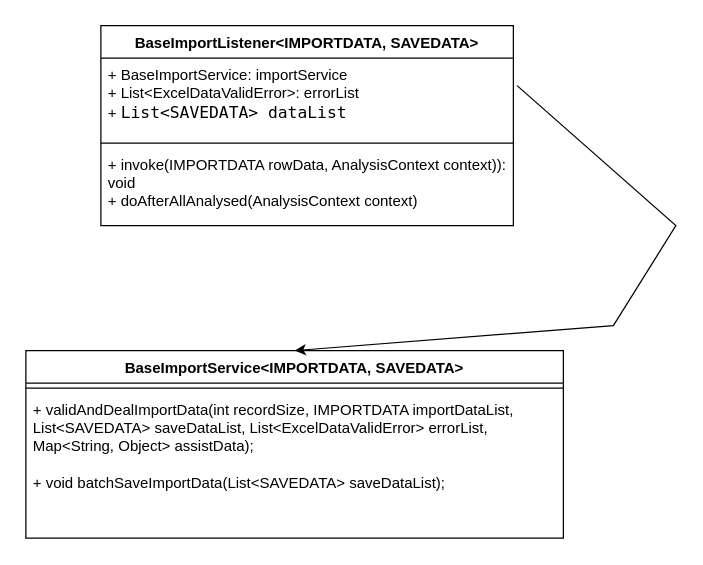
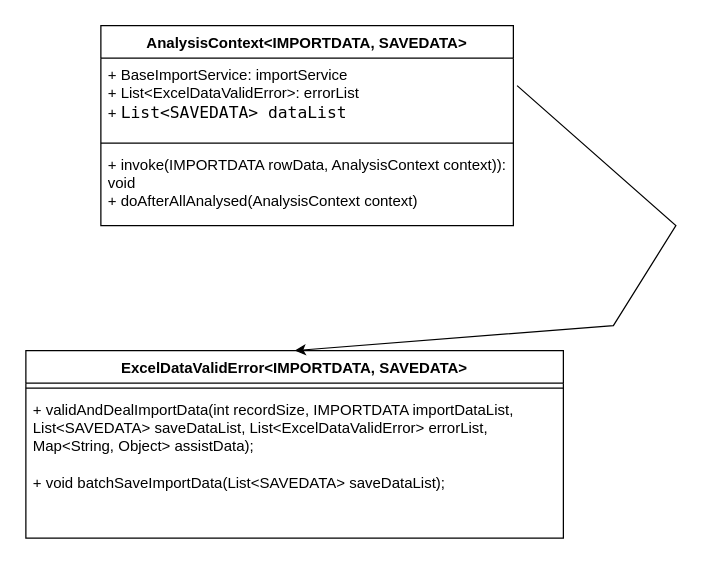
node "BaseImportListener<IMPORTDATA, SAVEDATA>": label "BaseImportListener<IMPORTDATA, SAVEDATA>" -> "AnalysisContext<IMPORTDATA, SAVEDATA>"
node "BaseImportService<IMPORTDATA, SAVEDATA>": label "BaseImportService<IMPORTDATA, SAVEDATA>" -> "ExcelDataValidError<IMPORTDATA, SAVEDATA>"
